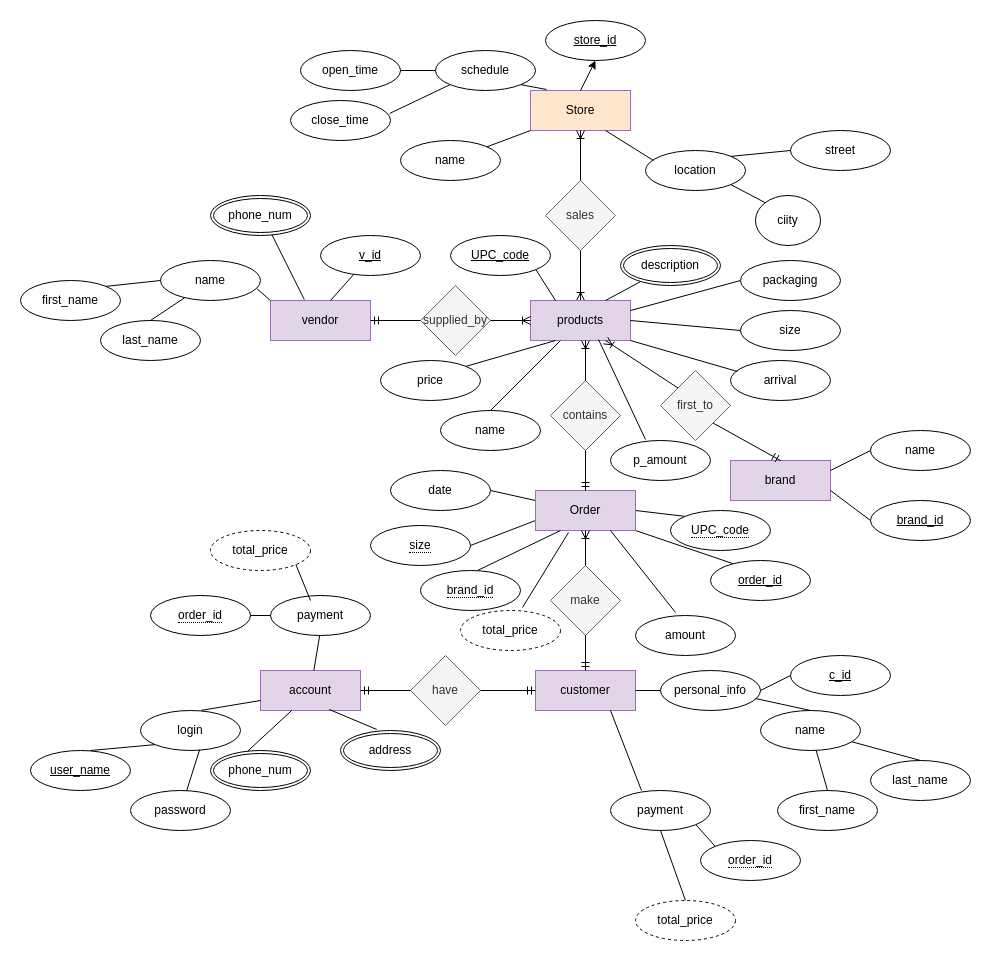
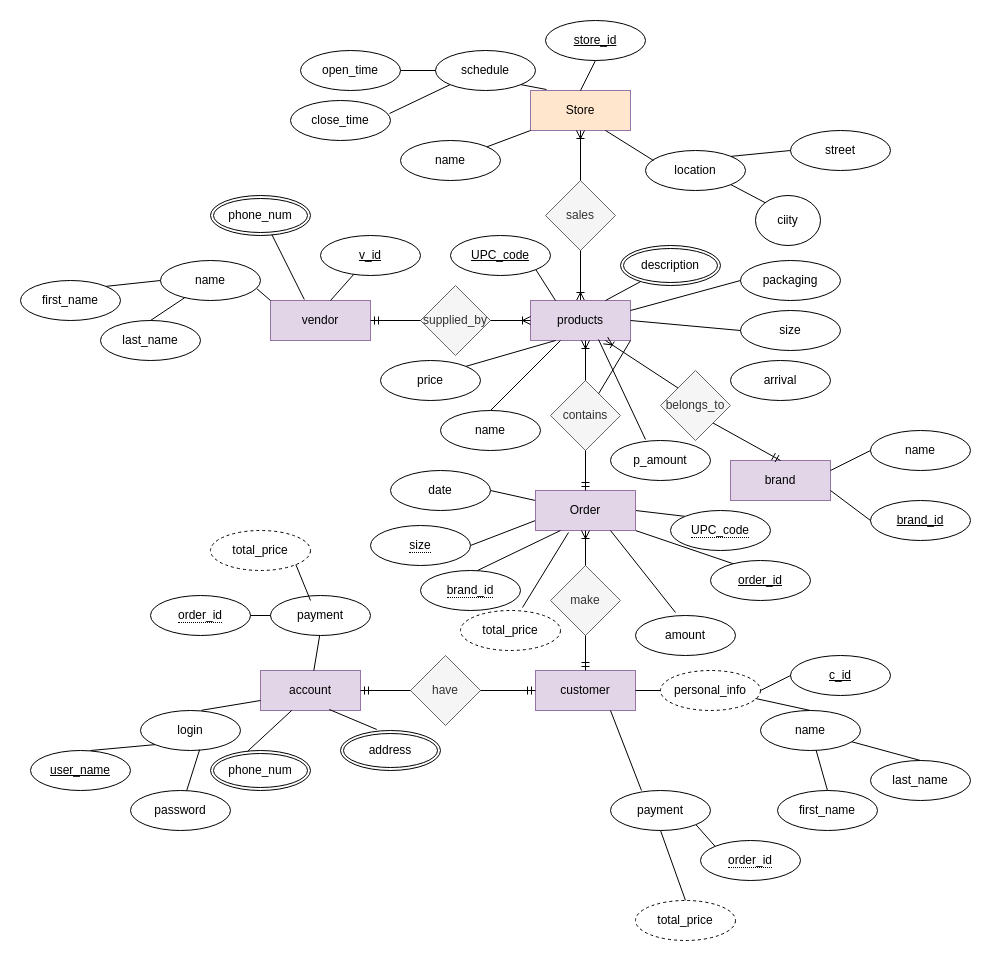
edge "Store" -> "store_id": arrowhead classic -> none
edge "products" -- "arrival": now "products" -- "contains"
node "first_to": label "first_to" -> "belongs_to"
node "personal_info": style solid -> dashed
